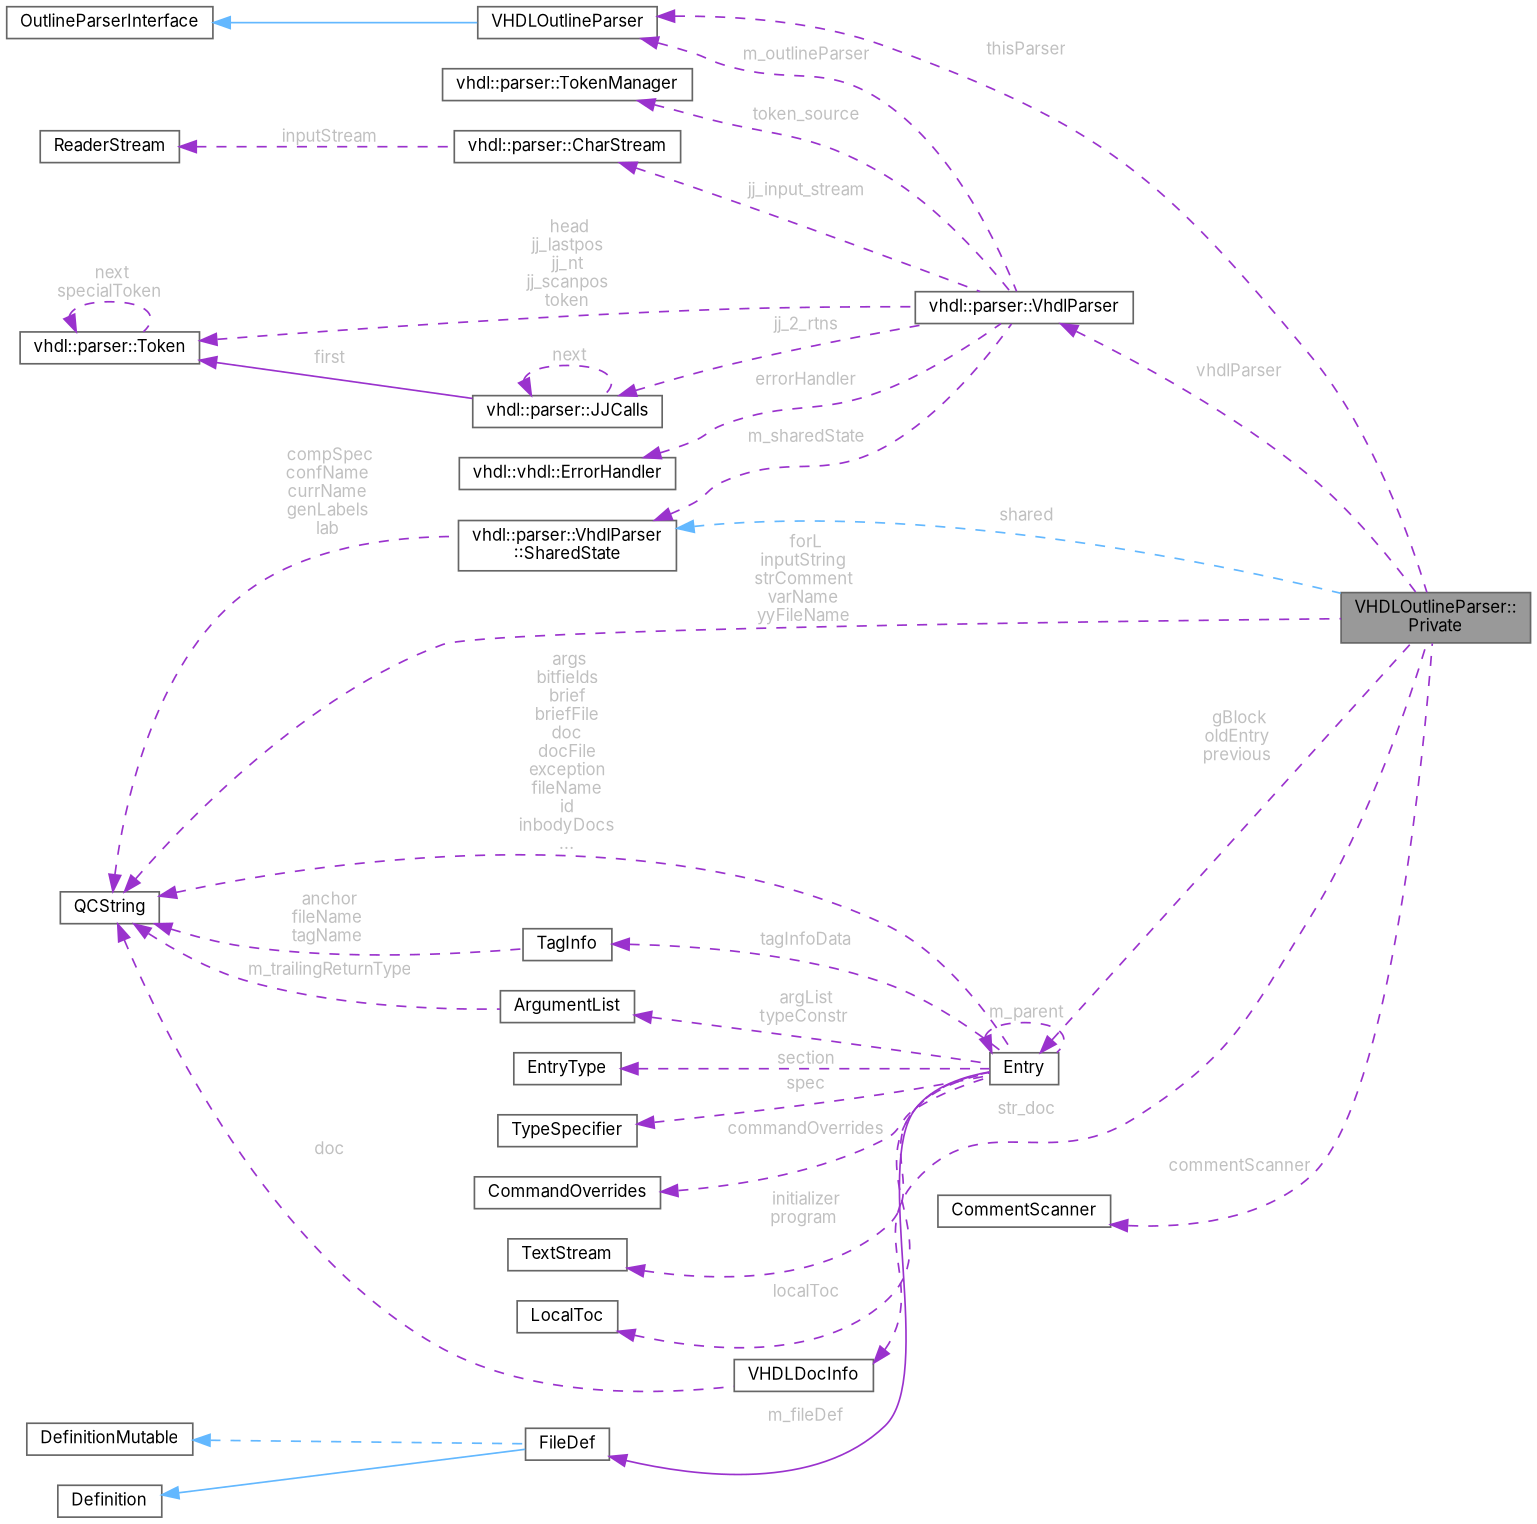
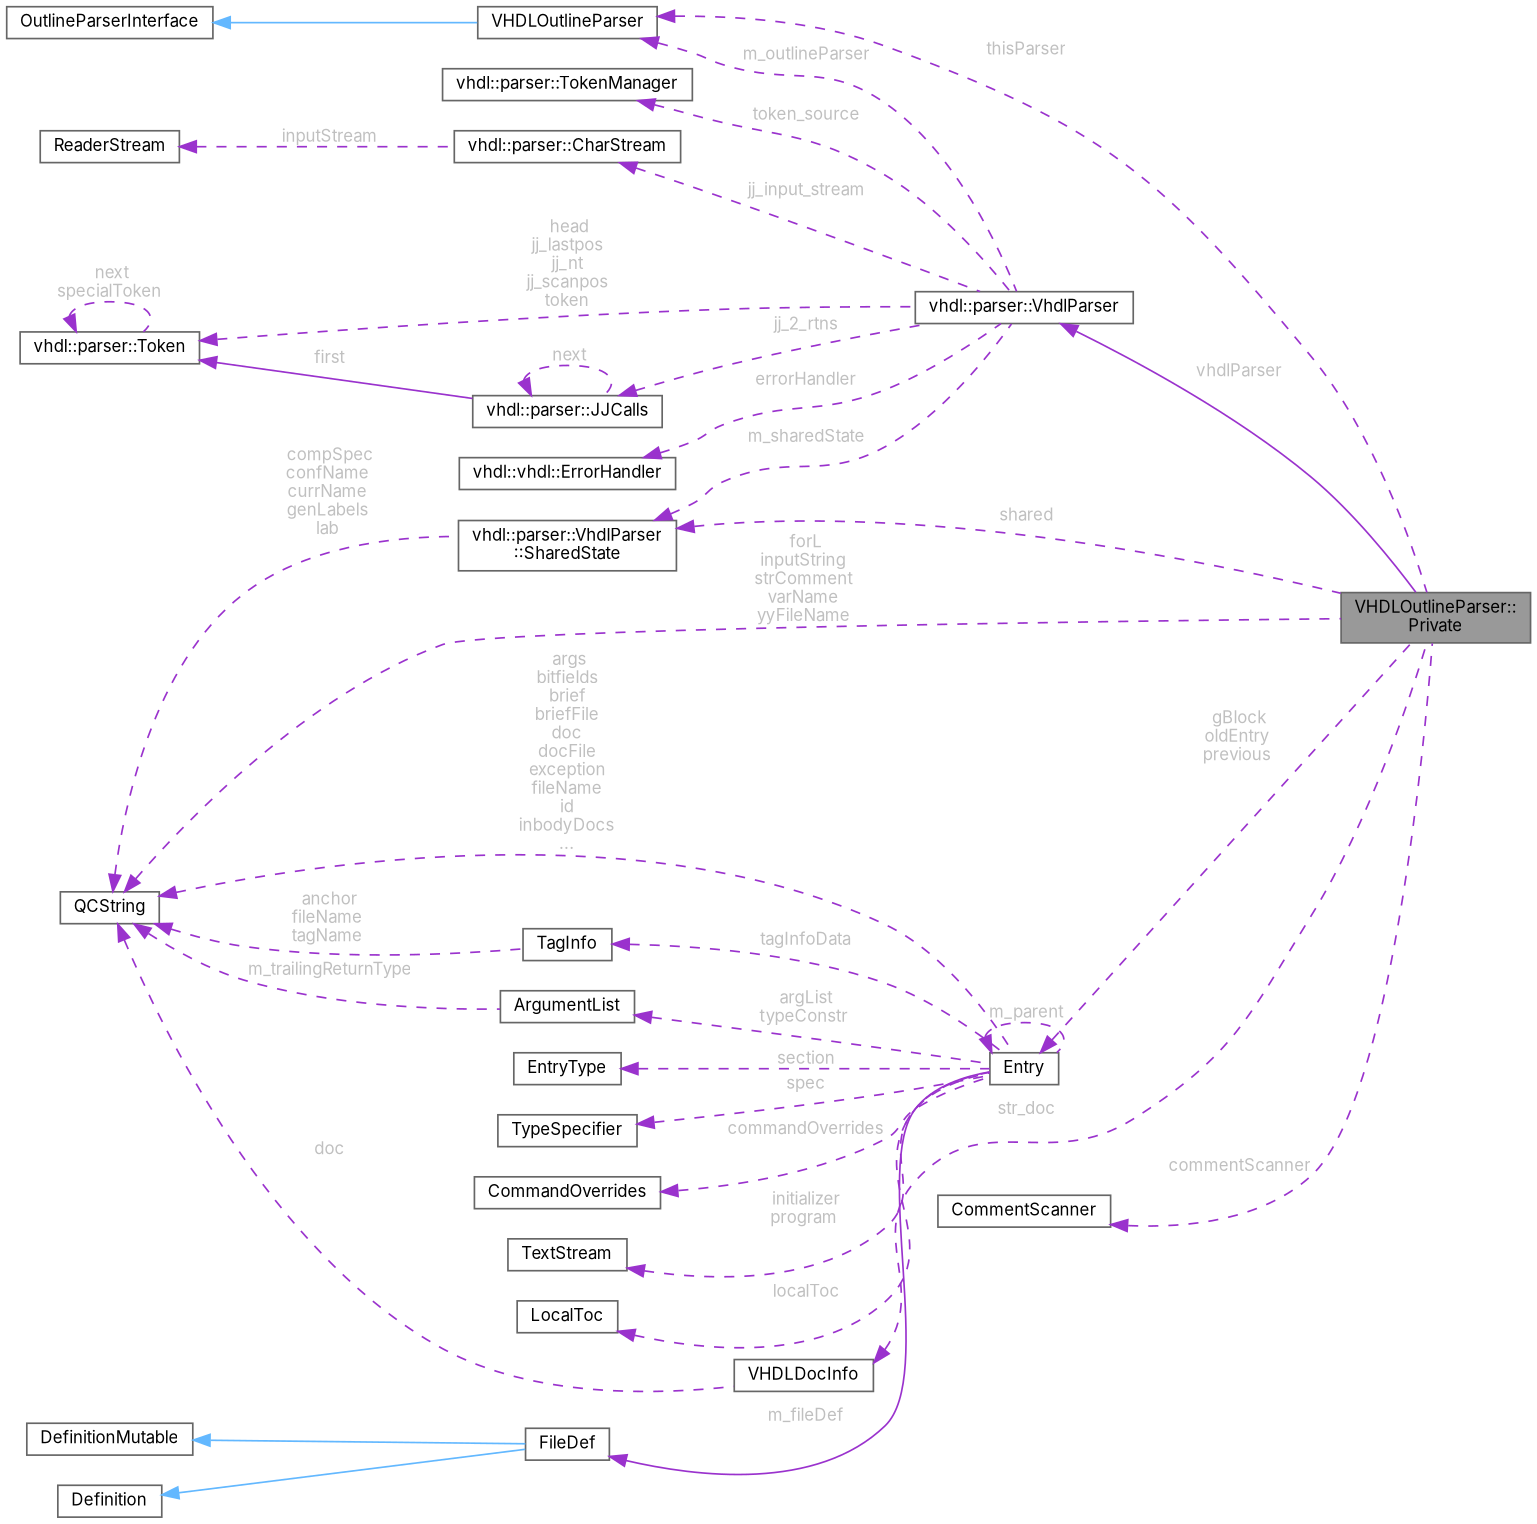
edge "VHDLOutlineParser:: Private" -> "vhdl::parser::VhdlParser": style dashed -> solid
edge "VHDLOutlineParser:: Private" -> "vhdl::parser::VhdlParser ::SharedState": color steelblue1 -> darkorchid3
edge "FileDef" -> "DefinitionMutable": style dashed -> solid
